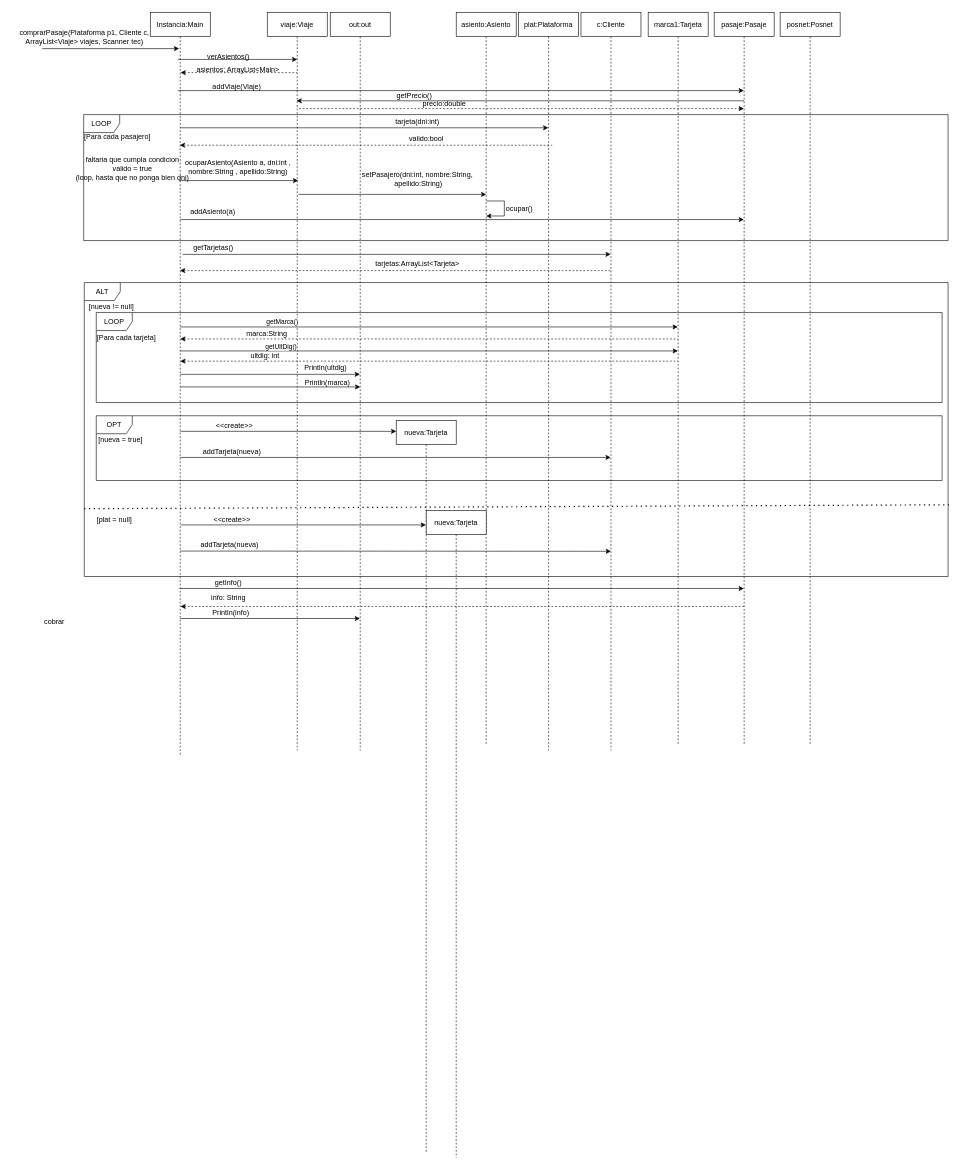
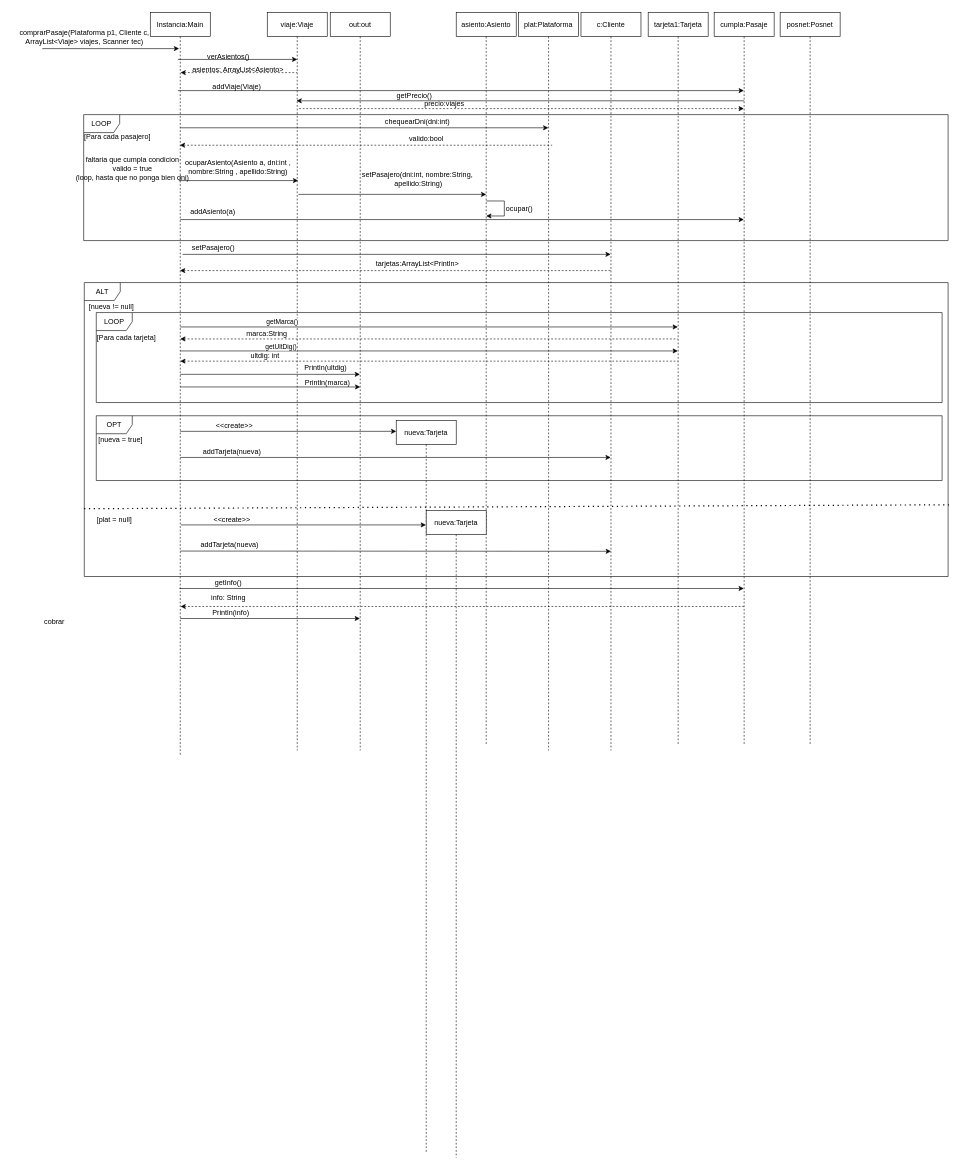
node "marca1:Tarjeta": label "marca1:Tarjeta" -> "tarjeta1:Tarjeta"
node "pasaje:Pasaje": label "pasaje:Pasaje" -> "cumpla:Pasaje"
node "asientos: ArrayList<Main>": label "asientos: ArrayList<Main>" -> "asientos: ArrayList<Asiento>"
node "precio:double": label "precio:double" -> "precio:viajes"
node "tarjeta(dni:int)": label "tarjeta(dni:int)" -> "chequearDni(dni:int)"
node "getTarjetas()": label "getTarjetas()" -> "setPasajero()"
node "tarjetas:ArrayList<Tarjeta>": label "tarjetas:ArrayList<Tarjeta>" -> "tarjetas:ArrayList<Println>"
